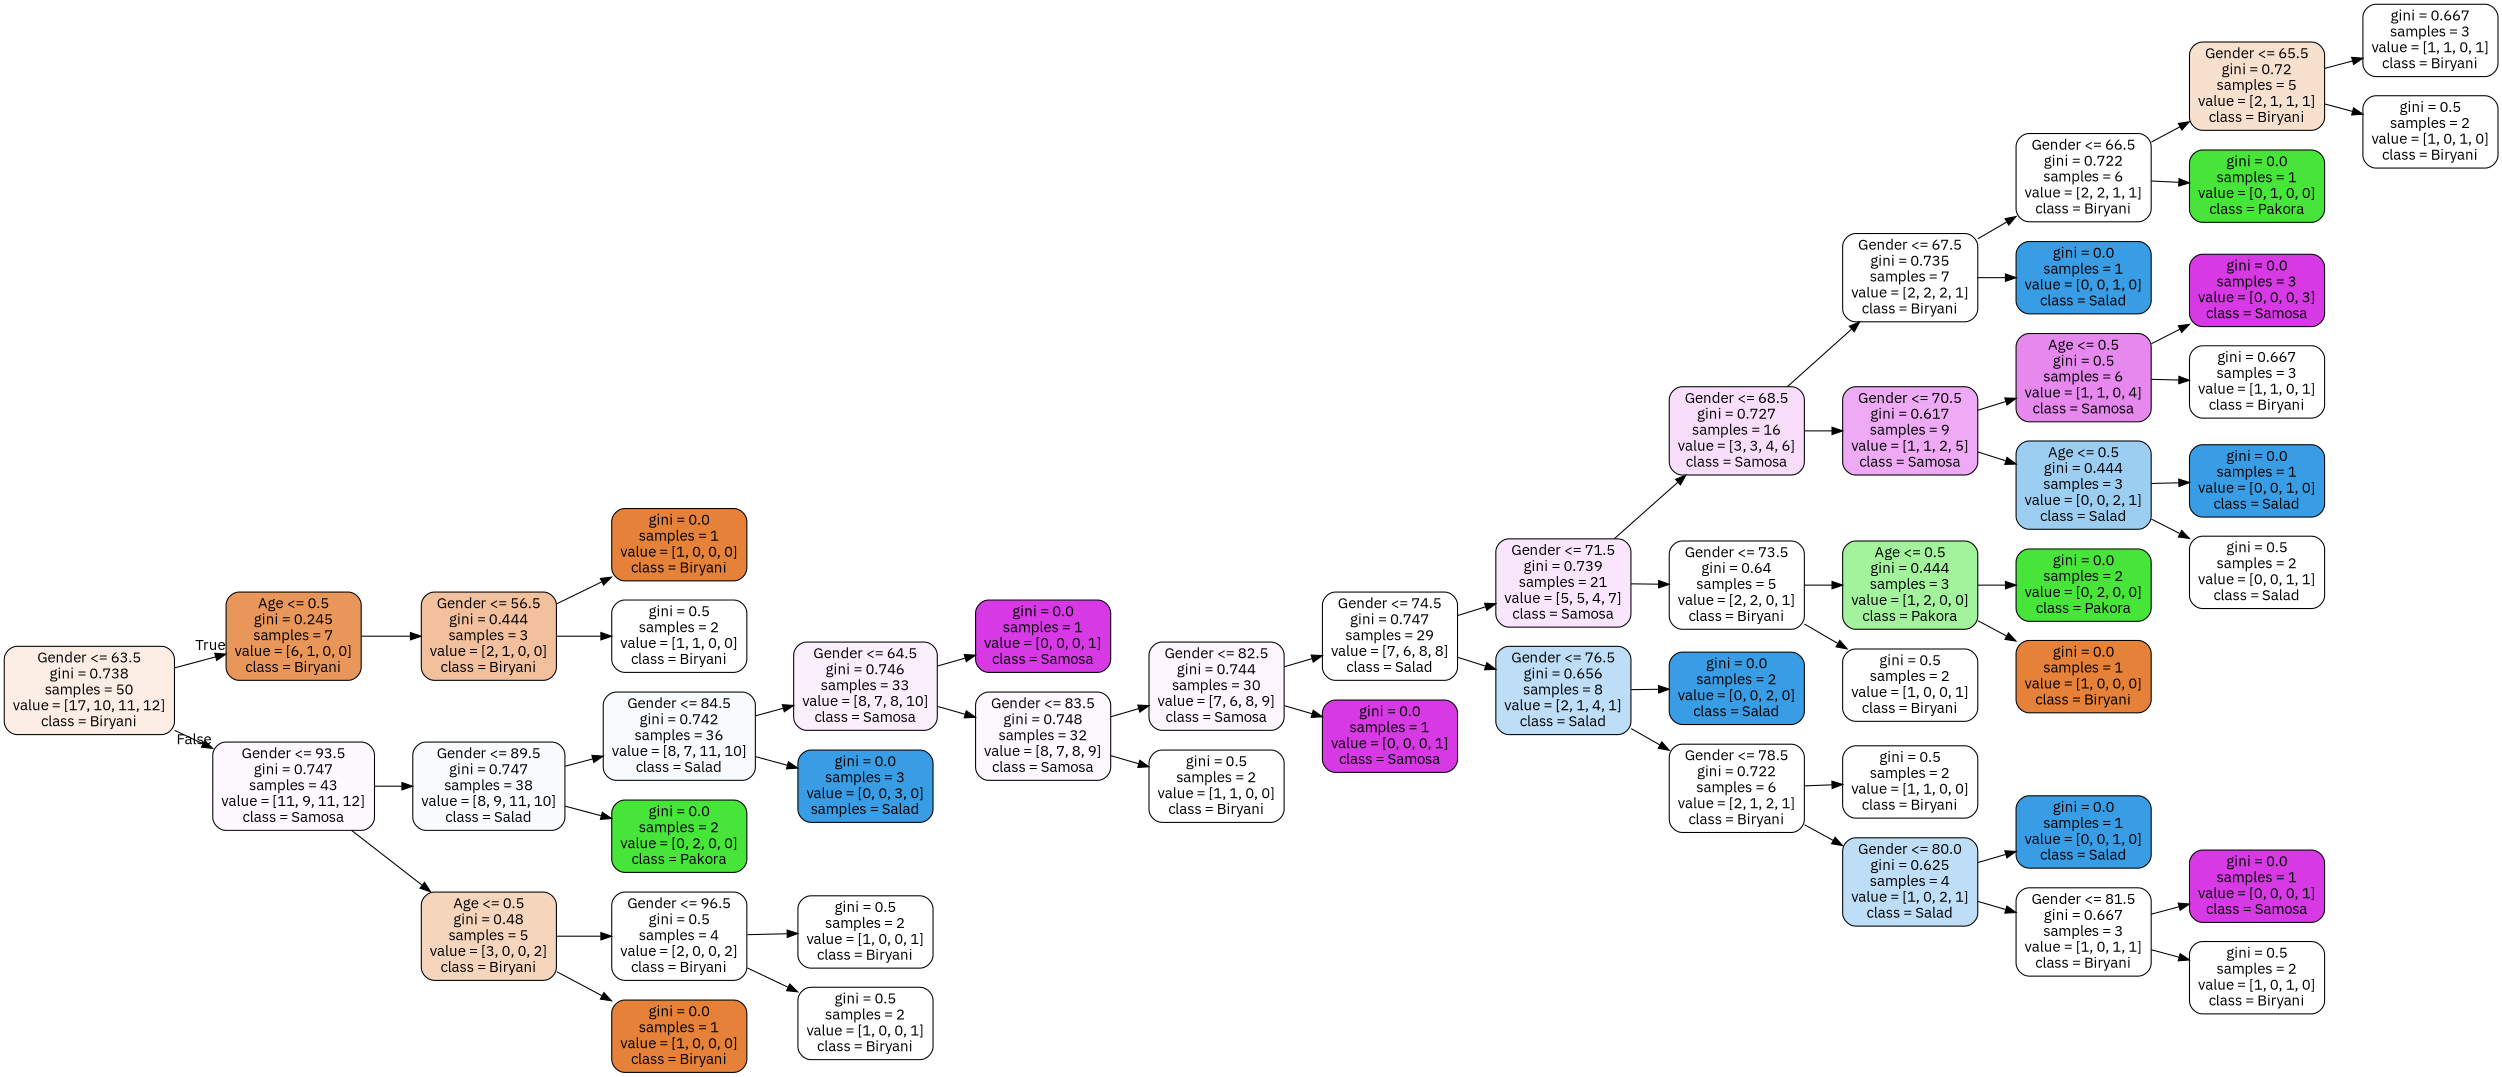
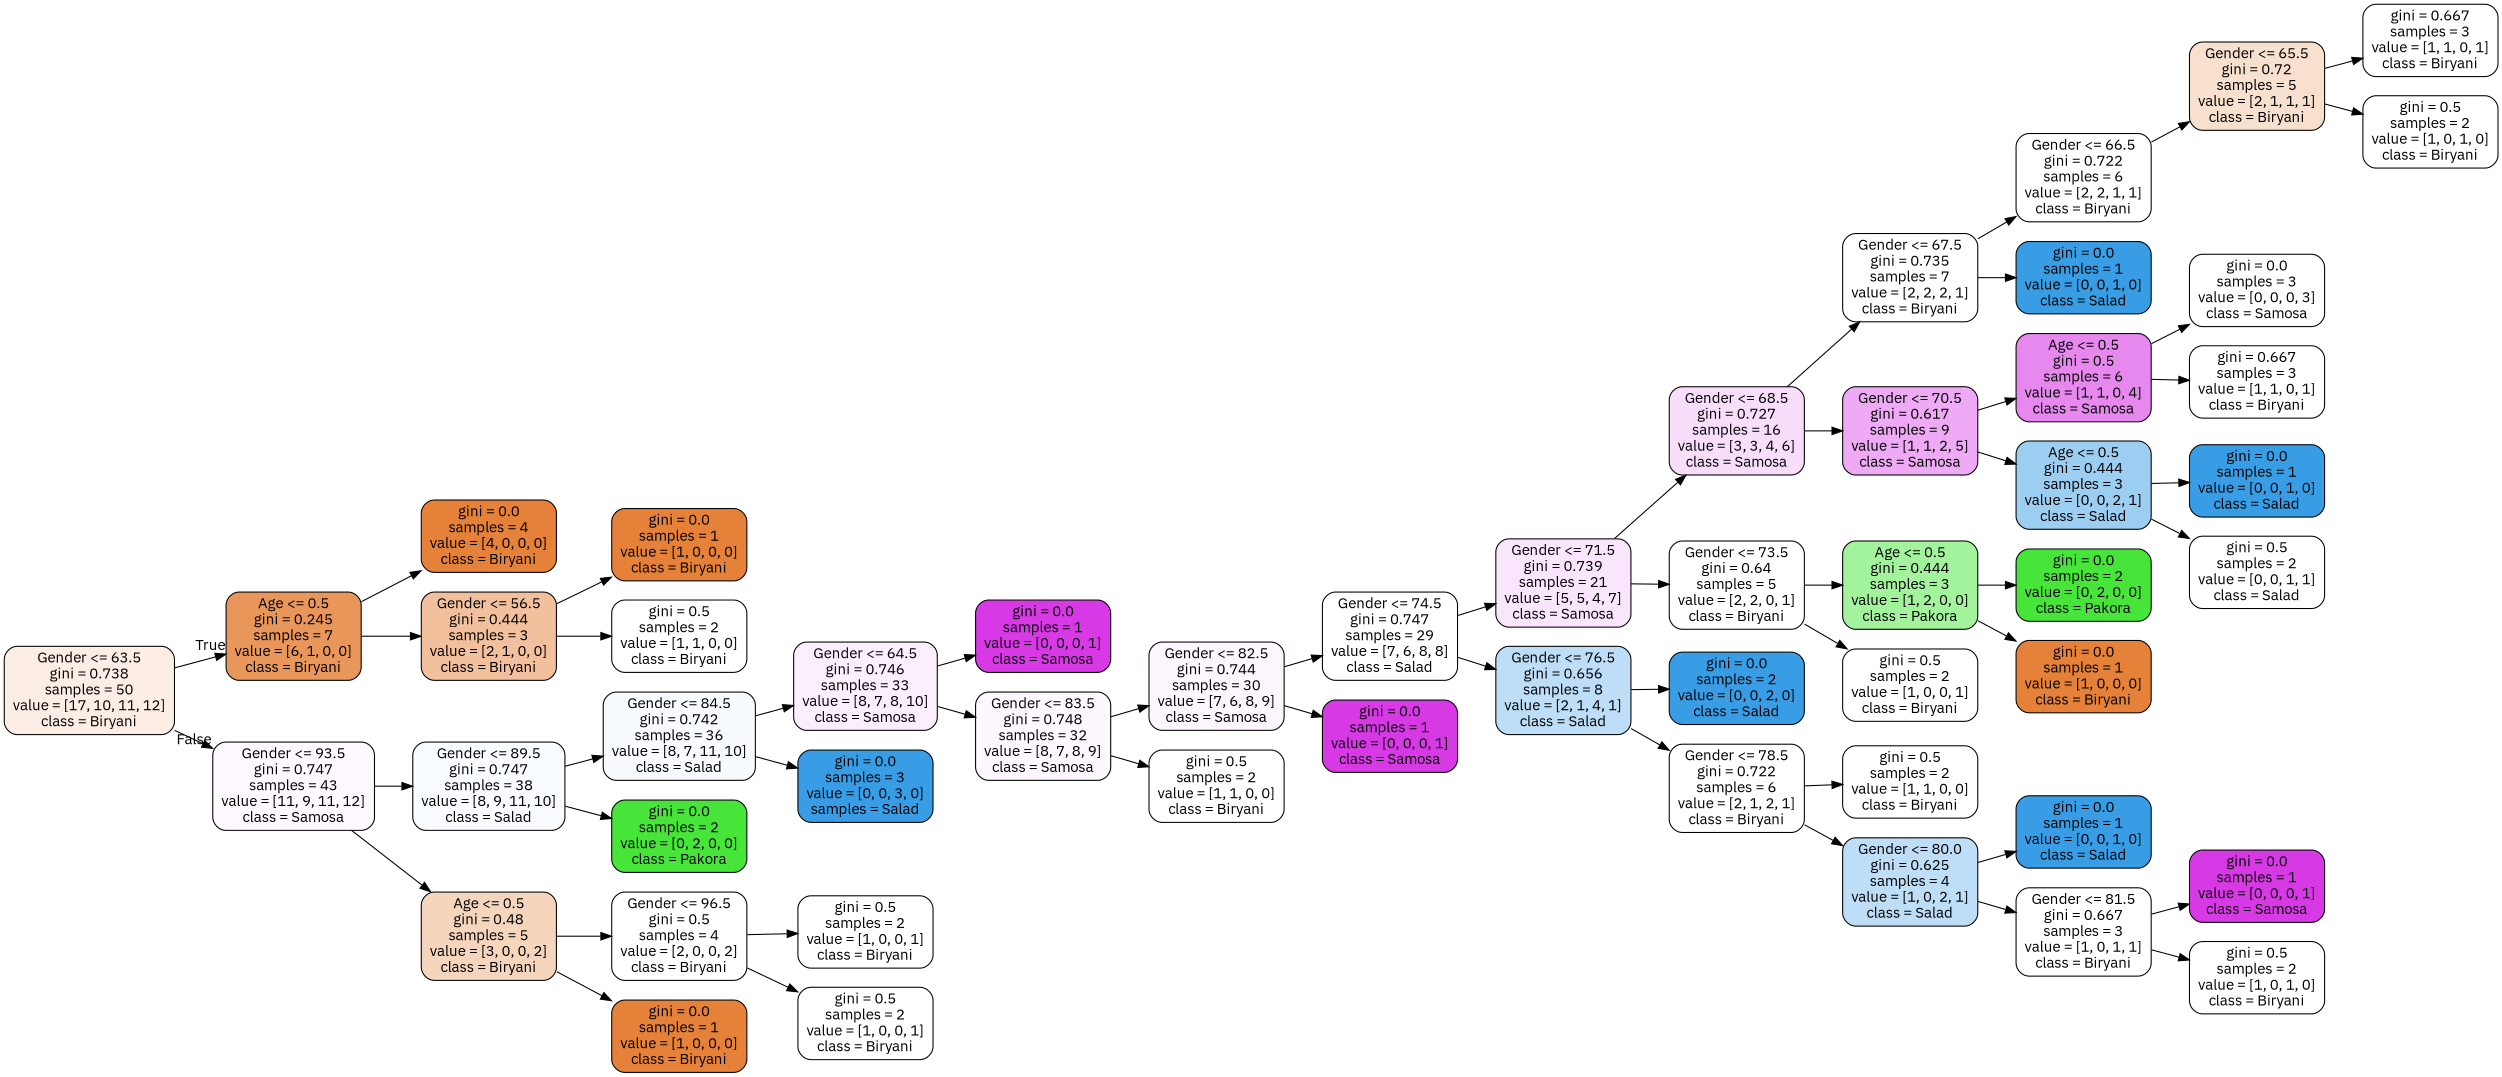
node "gini = 0.0 samples = 1 value = [0, 1, 0, 0] class = Pakora": removed
node "gini = 0.0 samples = 3 value = [0, 0, 0, 3] class = Samosa": fillcolor #d739e5 -> #ffffff
node "gini = 0.0 samples = 4 value = [4, 0, 0, 0] class = Biryani": added
